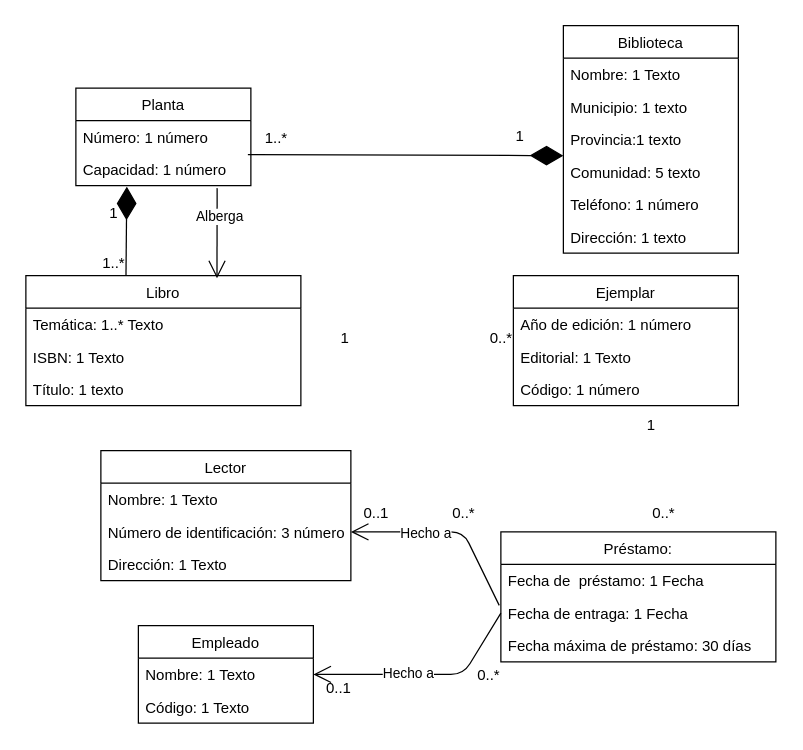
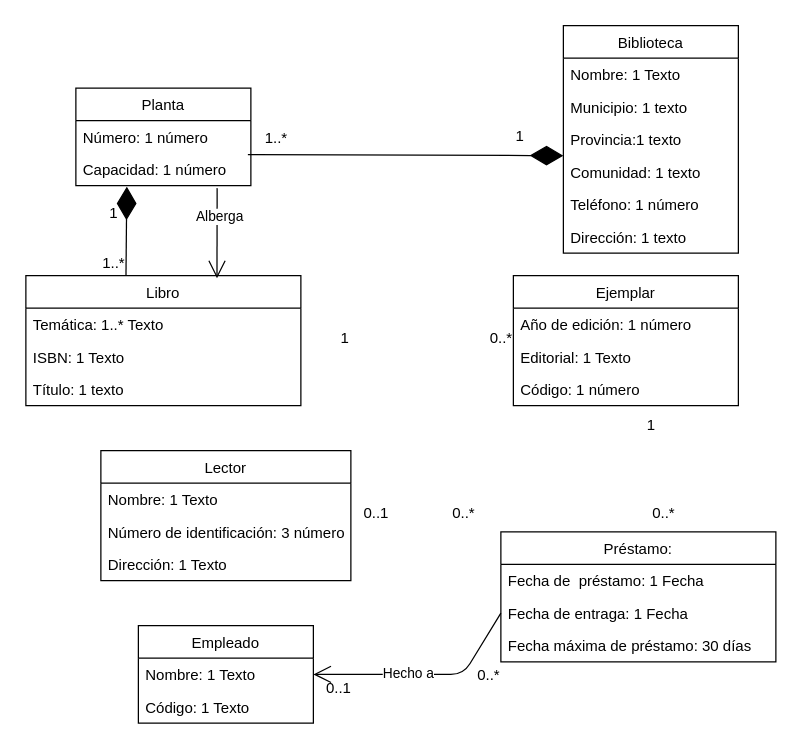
node "Comunidad: 5 texto": label "Comunidad: 5 texto" -> "Comunidad: 1 texto"
edge "Fecha de entraga: 1 Fecha" -> "Número de identificación: 3 número": removed, label "Hecho a"
